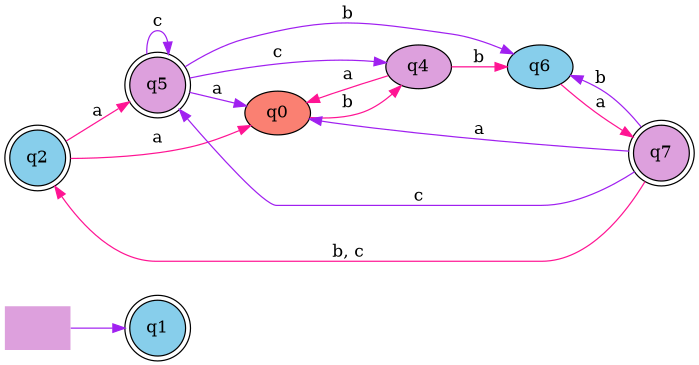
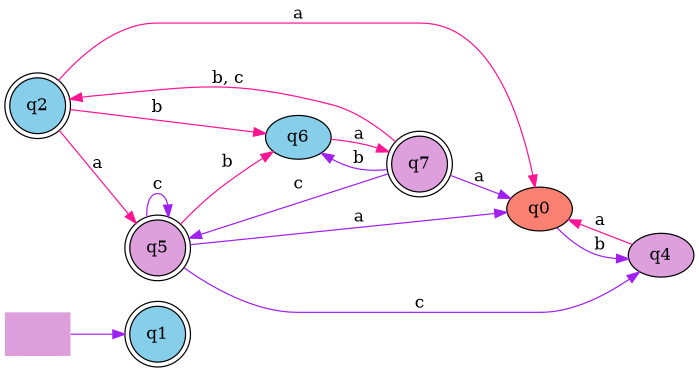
edge "q5" -> "q6": color purple -> deeppink
edge "q4" -> "q6": now "q2" -> "q6"
edge "q0" -> "q4": color deeppink -> purple
